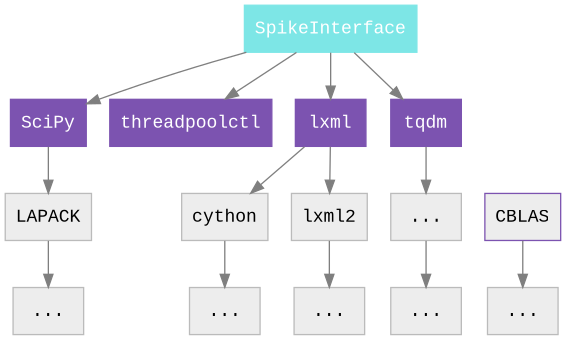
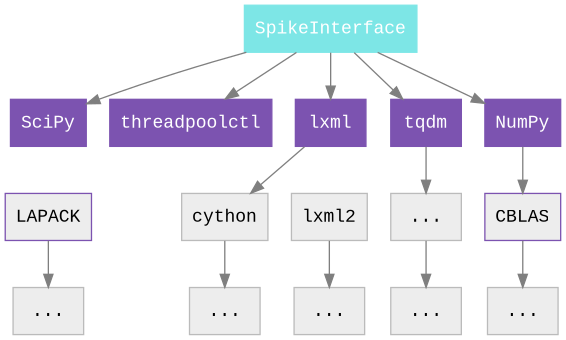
node "NumPy": added
edge "SciPy" -> "LAPACK": removed
edge "lxml" -> "lxml2": removed
node "LAPACK": color #bbbbbb -> #7c53b0
